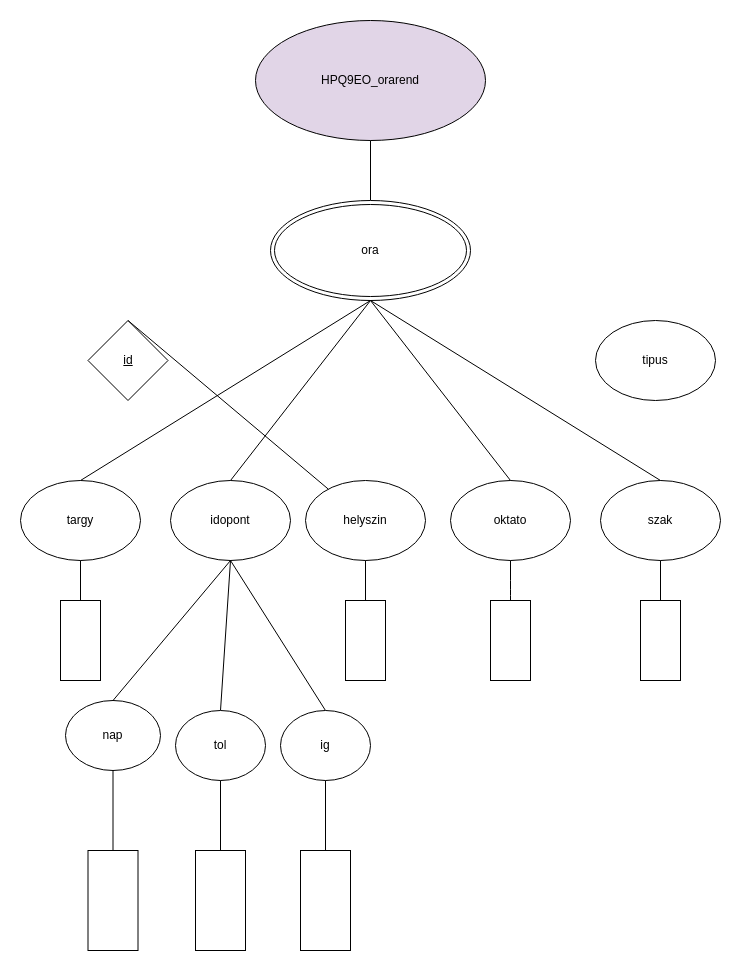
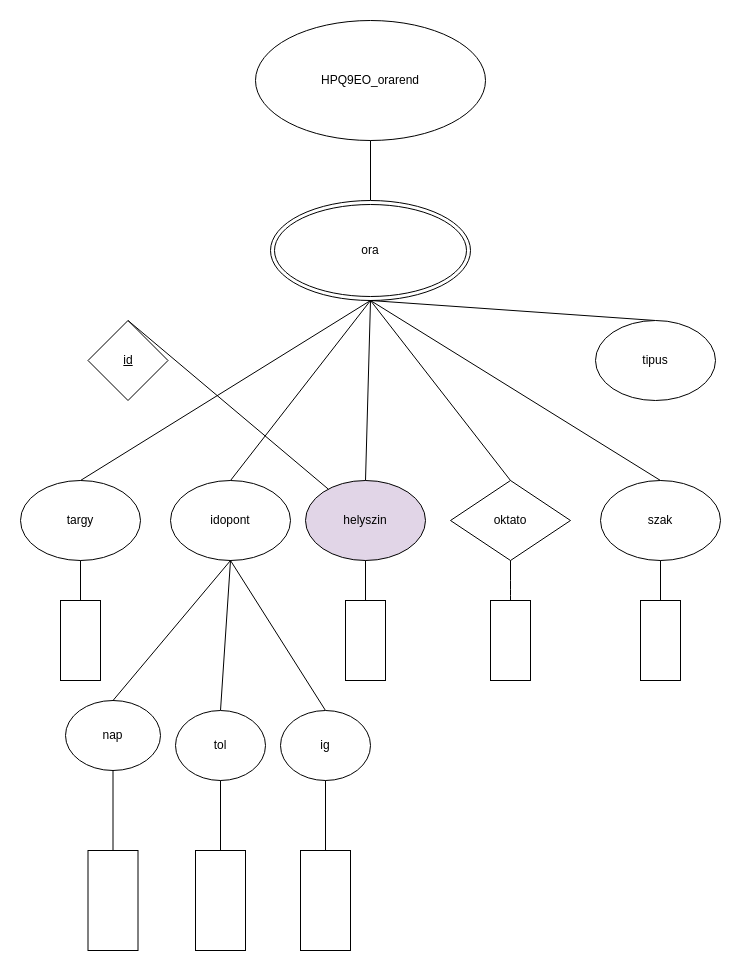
node "HPQ9EO_orarend": fillcolor #e1d5e7 -> #ffffff
edge "ora" -- "tipus": added
edge "ora" -- "helyszin": added
node "helyszin": fillcolor #ffffff -> #e1d5e7
node "oktato": shape ellipse -> diamond
